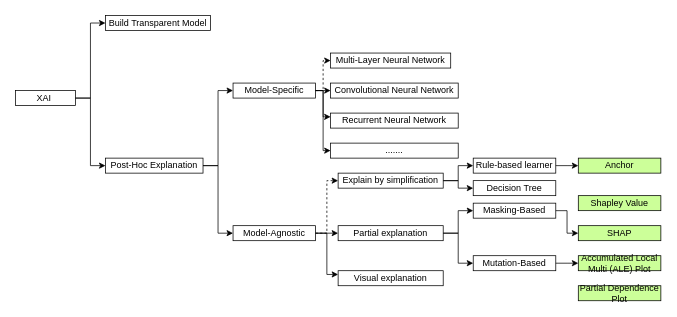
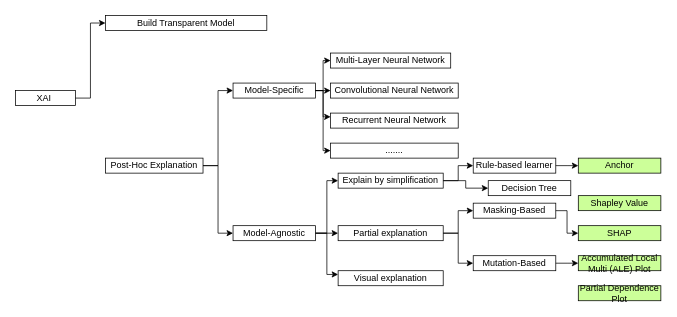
node "Build Transparent Model": size 105x15 -> 161x15
edge "Model-Specific" -> "Multi-Layer Neural Network": style dashed -> solid
edge "XAI" -> "Post-Hoc Explanation": removed
node "Decision Tree": moved (514, 188) -> (529, 188)
edge "Model-Agnostic" -> "Explain by simplification": style dashed -> solid
